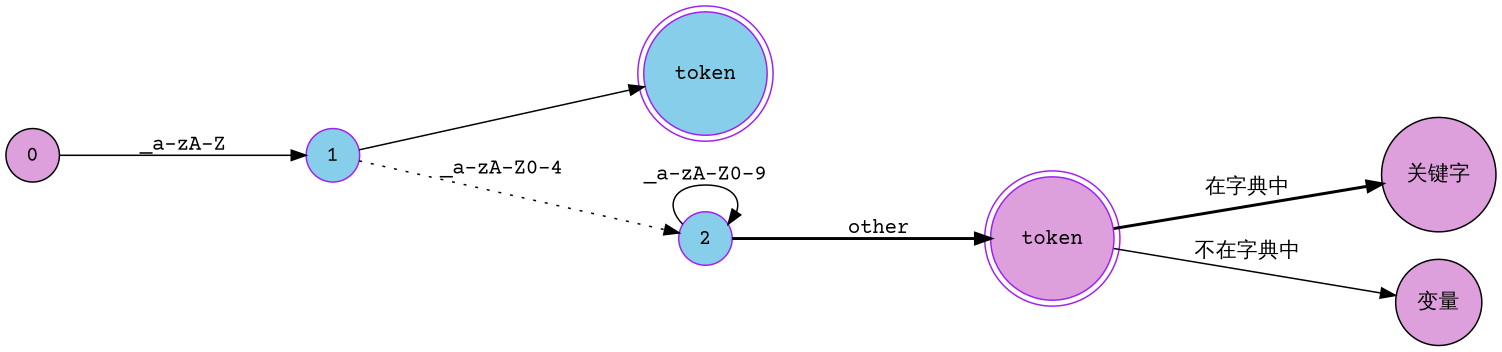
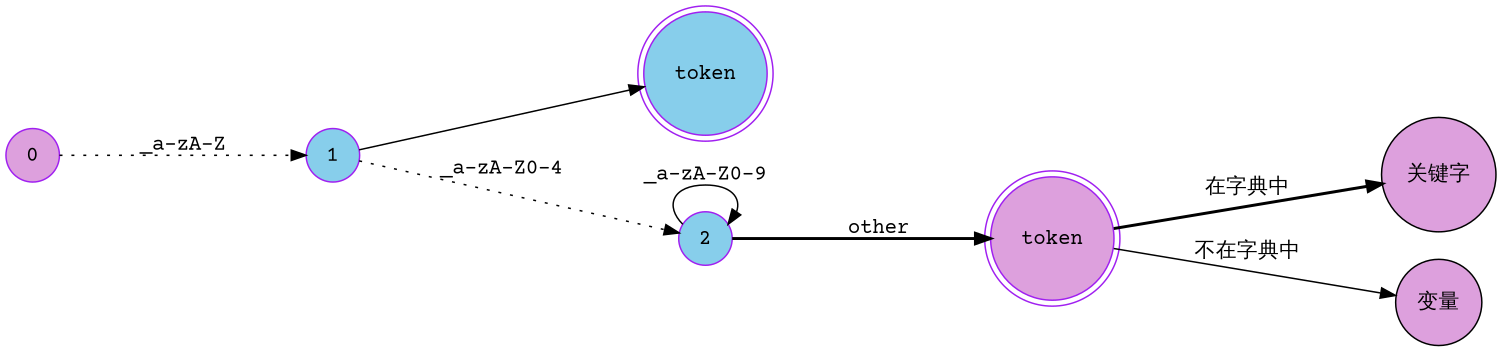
node "0": color black -> purple
edge "0" -> "1": style solid -> dotted
